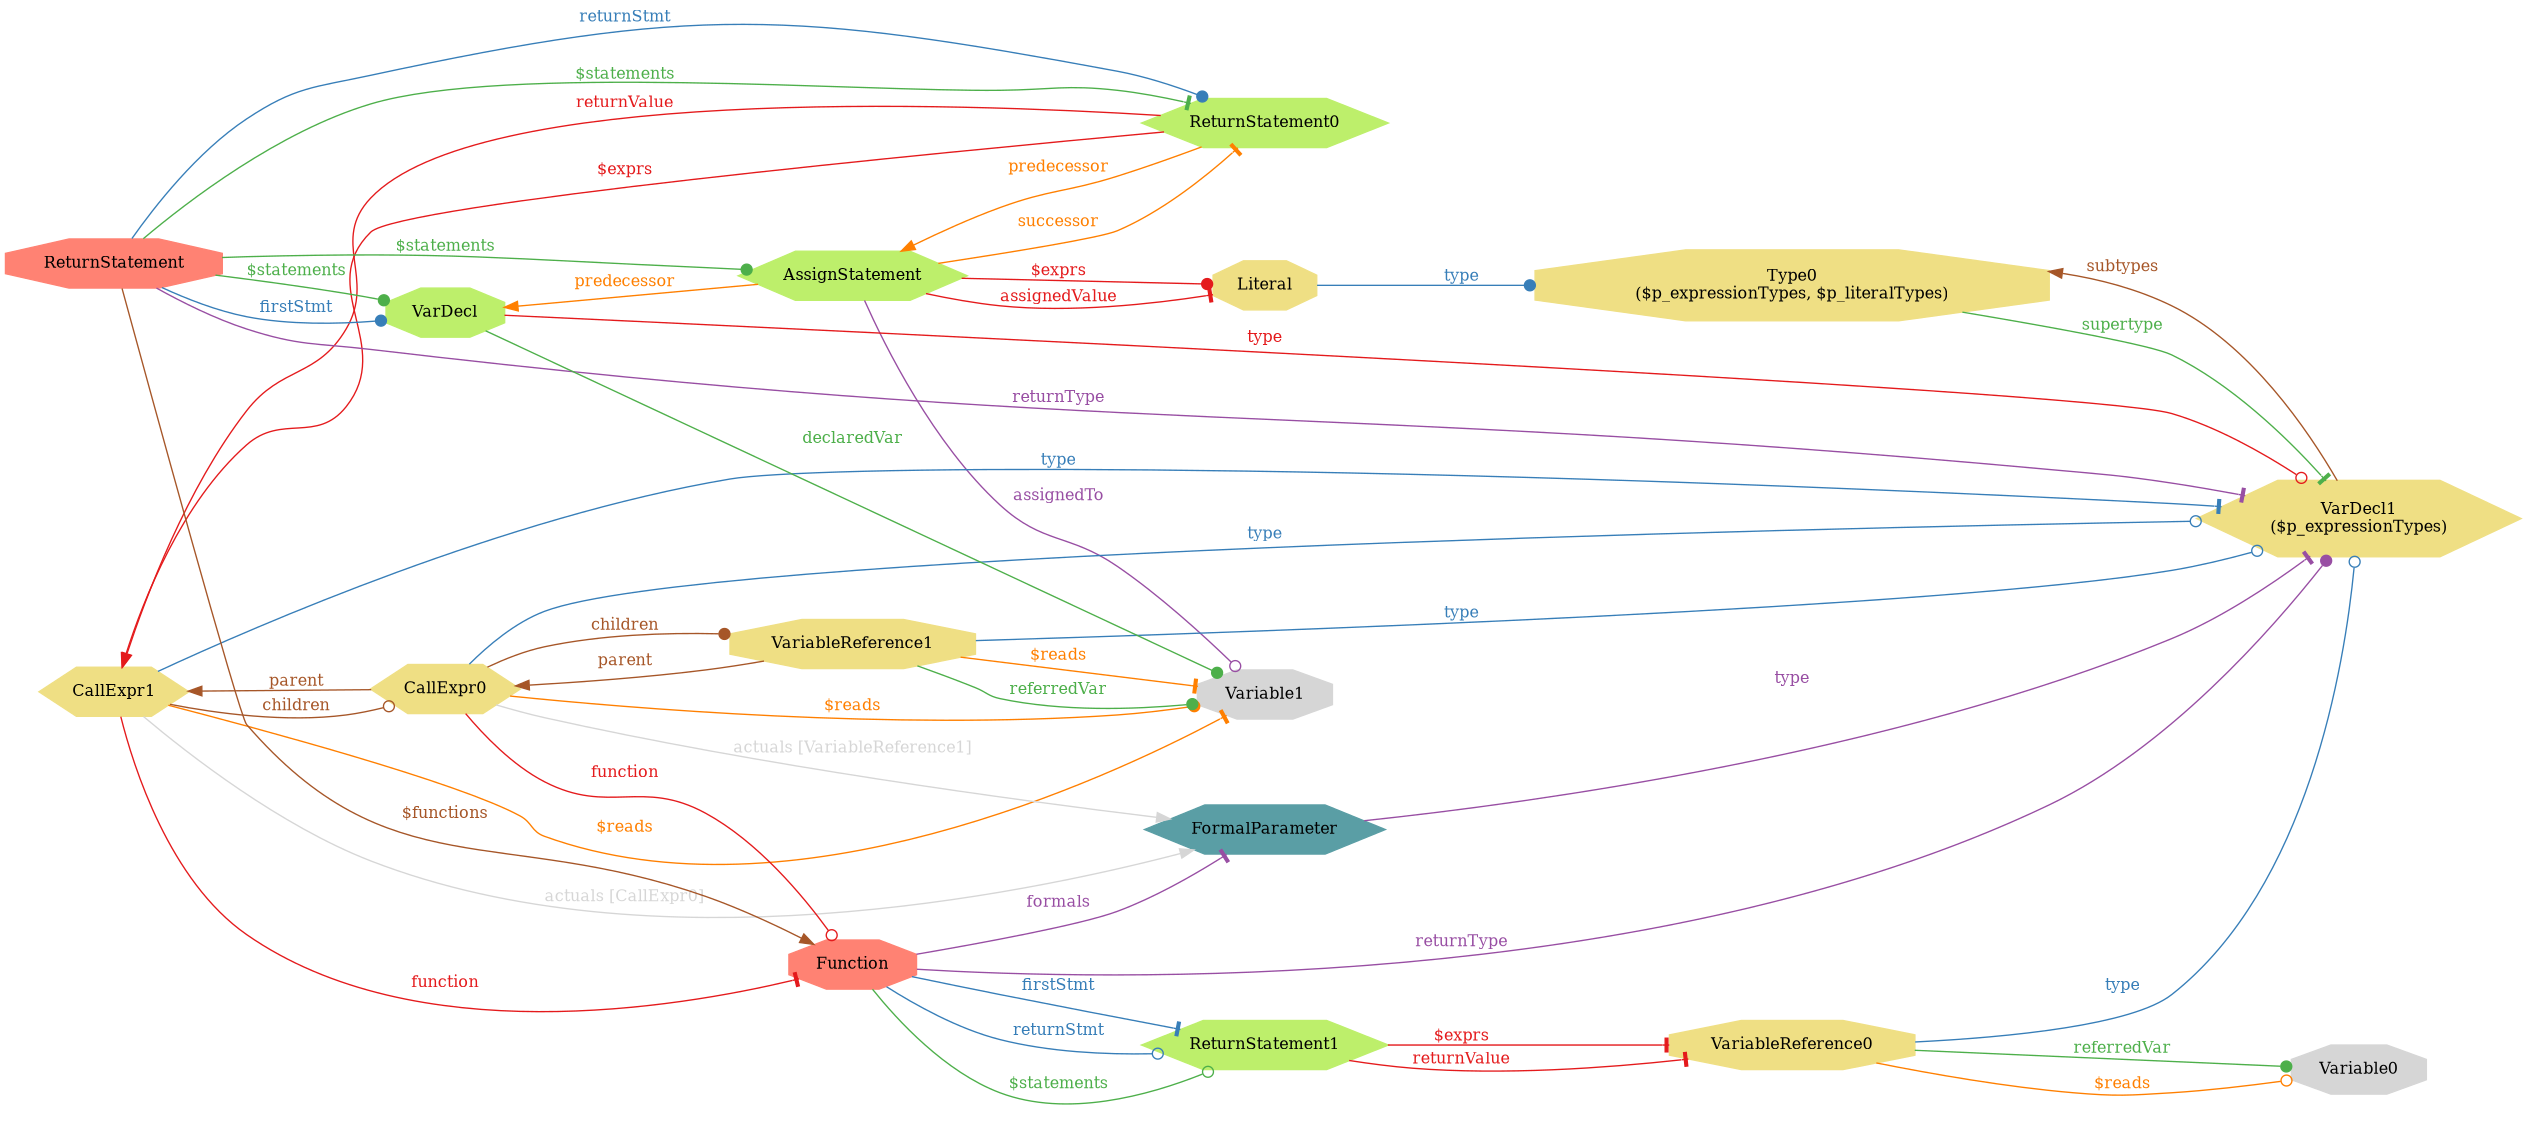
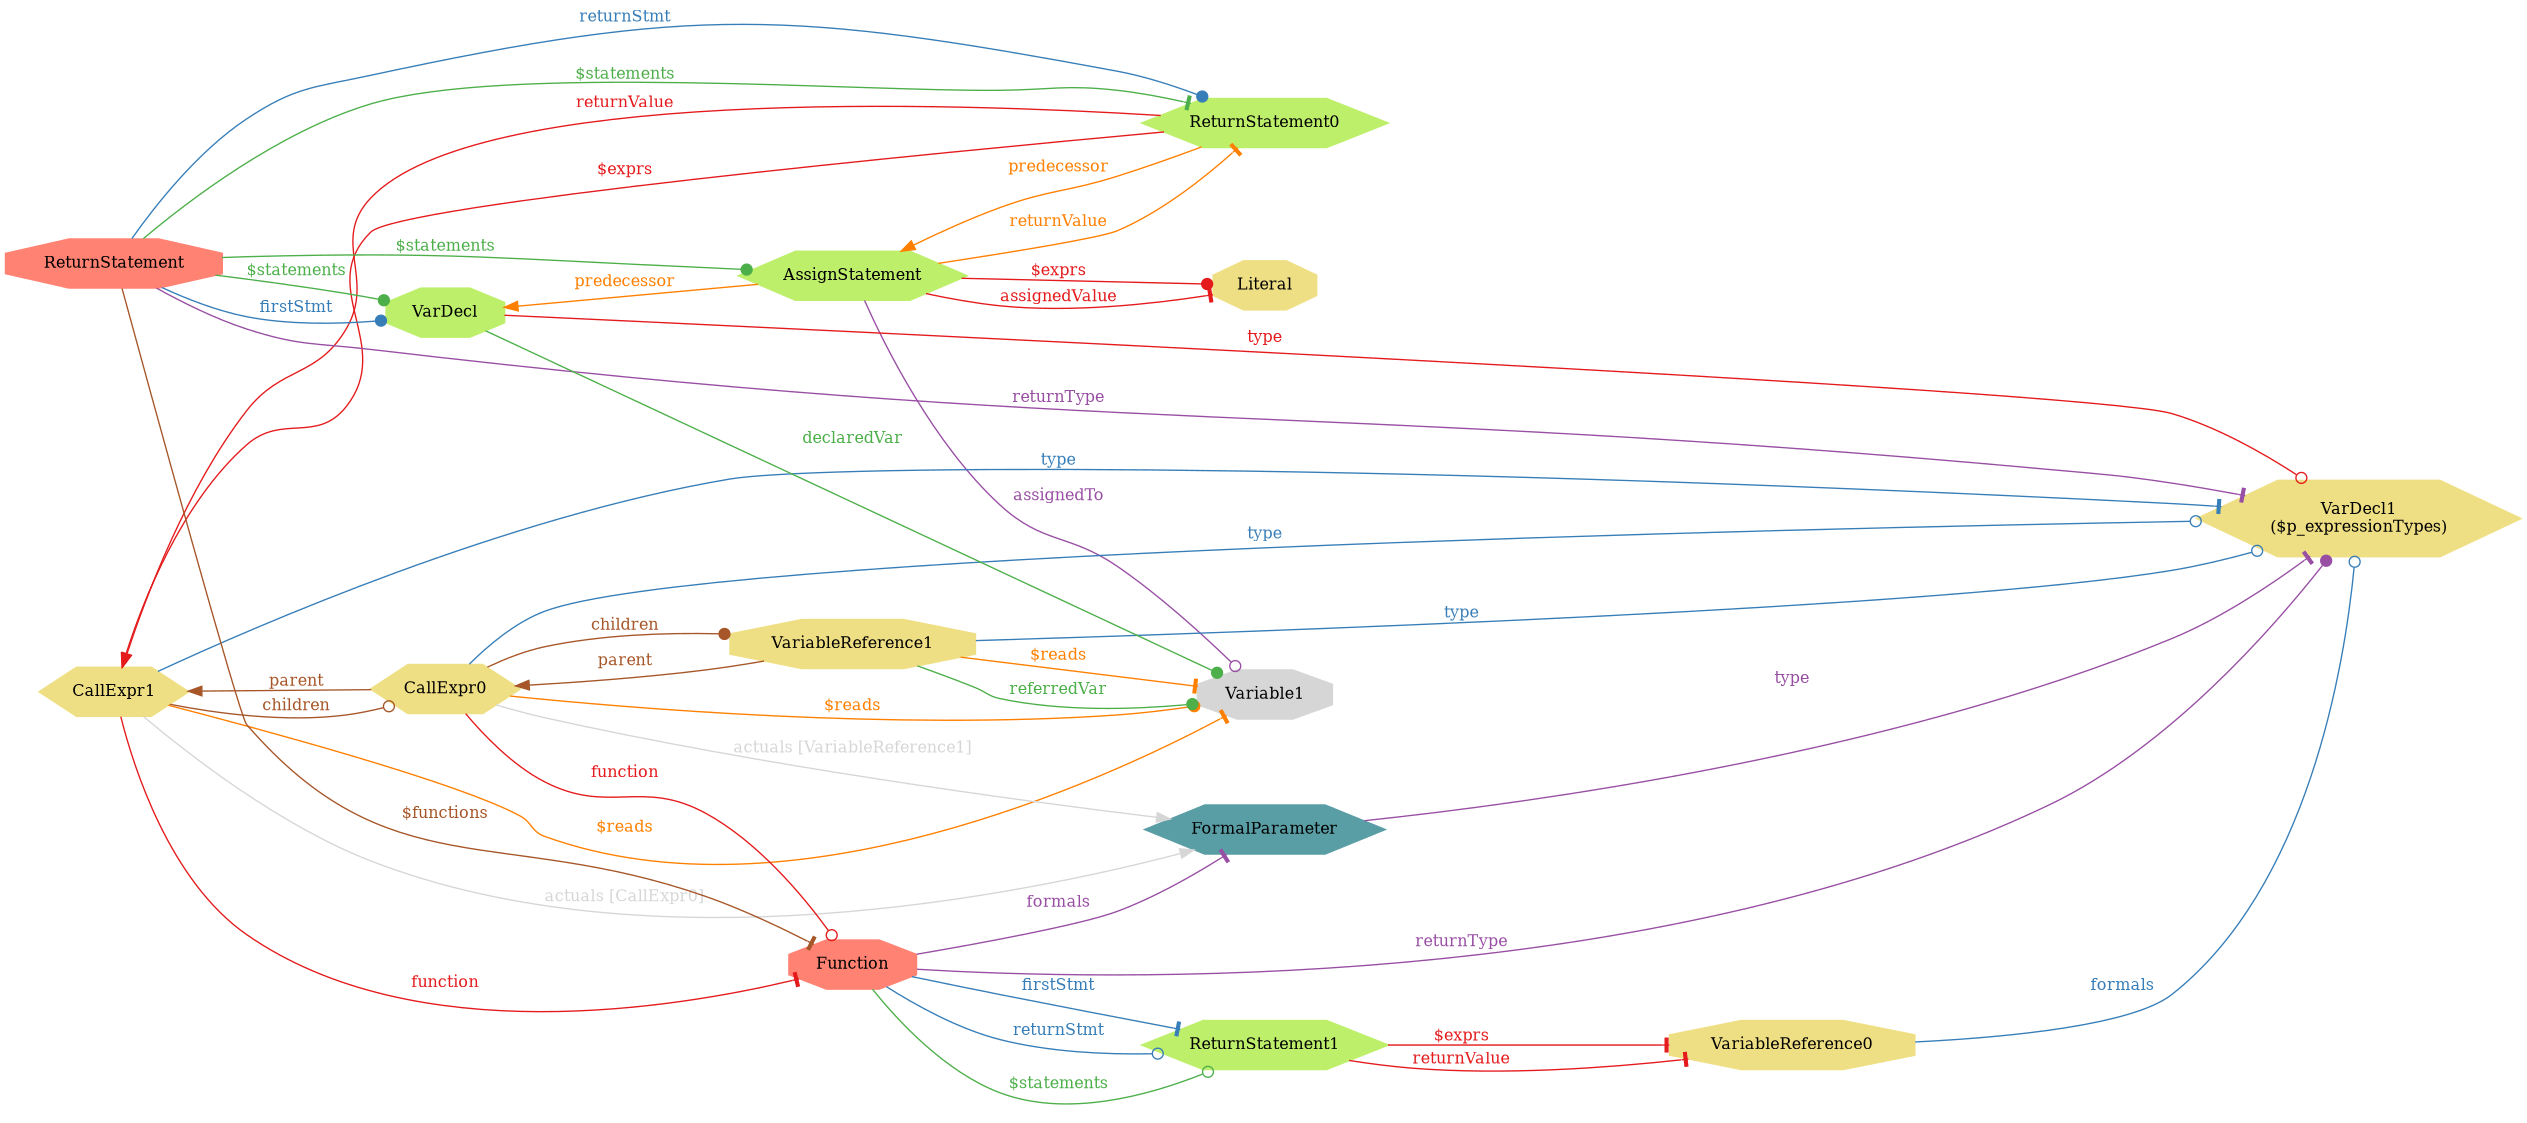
edge "AssignStatement" -> "ReturnStatement0": label "successor" -> "returnValue"
node "Type0 ($p_expressionTypes, $p_literalTypes)": removed
edge "ReturnStatement" -> "Function": arrowhead normal -> tee
edge "VariableReference0" -> "VarDecl1 ($p_expressionTypes)": label "type" -> "formals"
node "Variable0": removed
